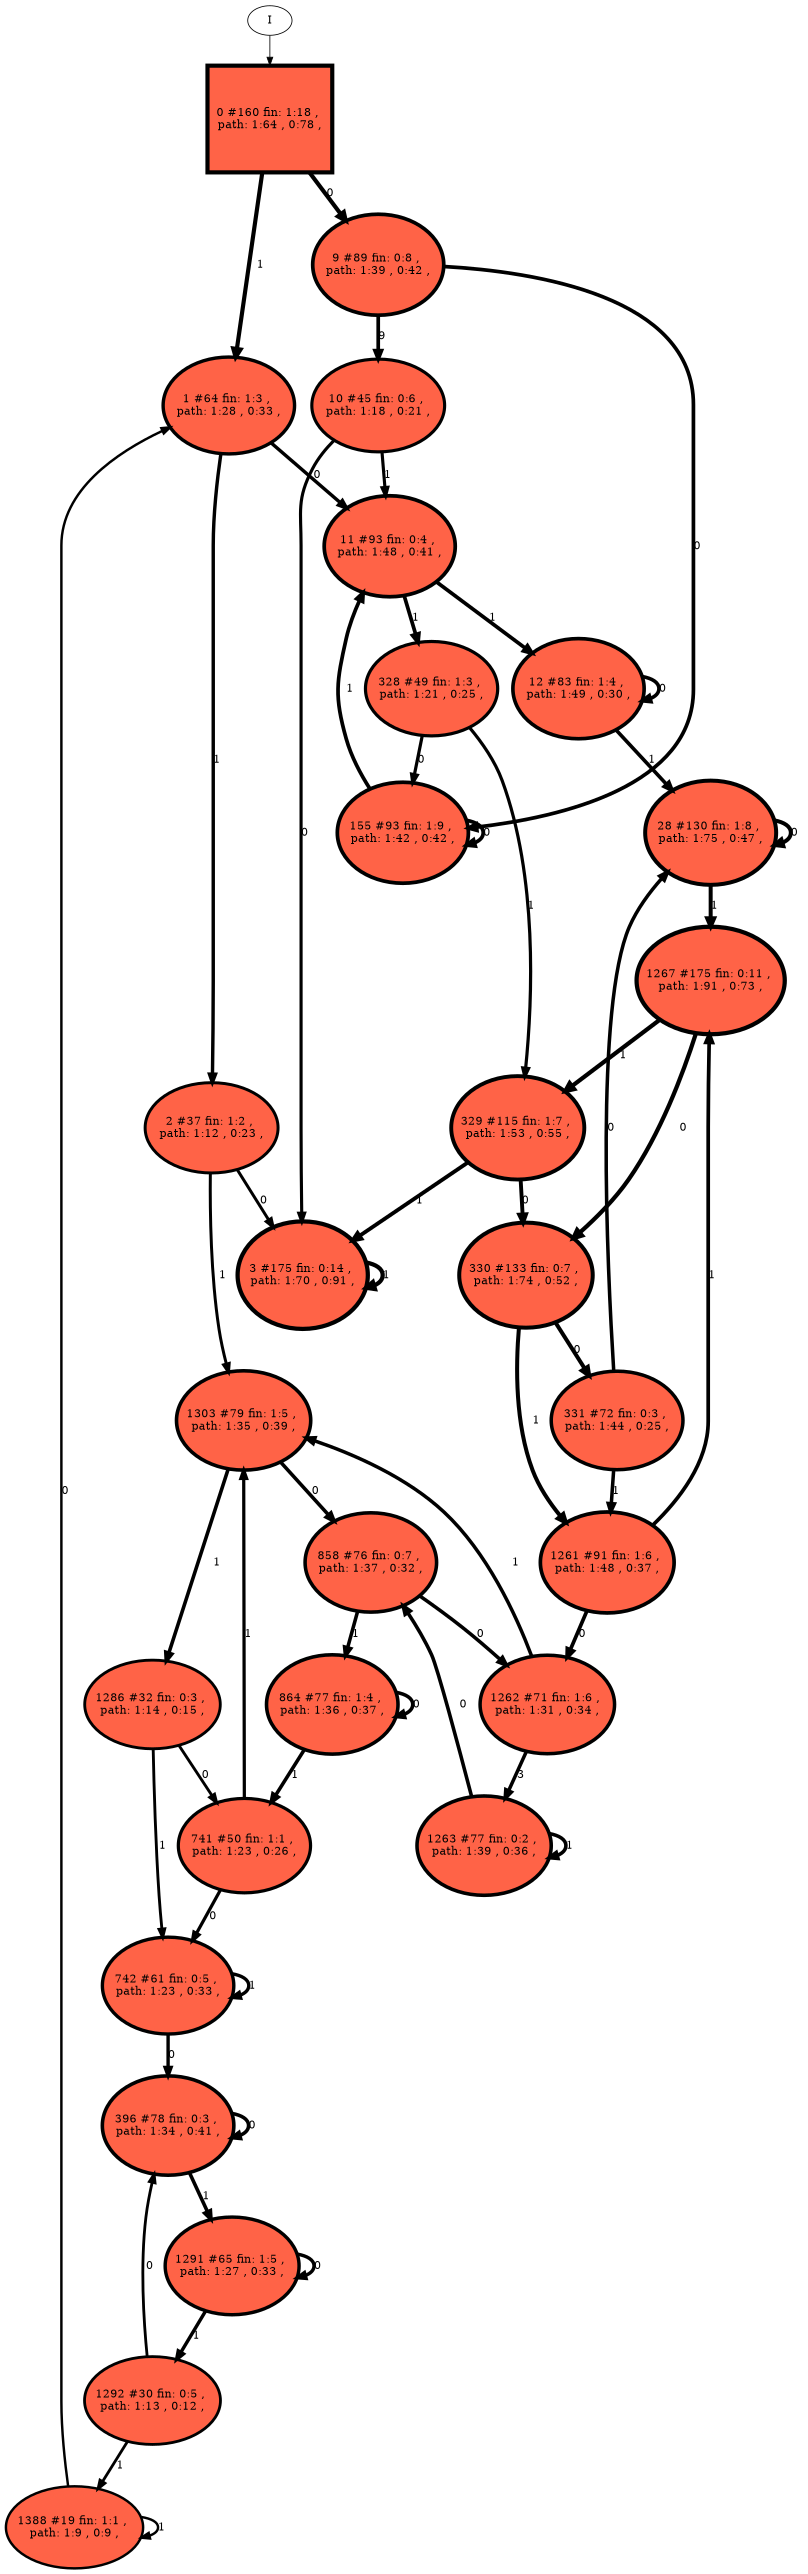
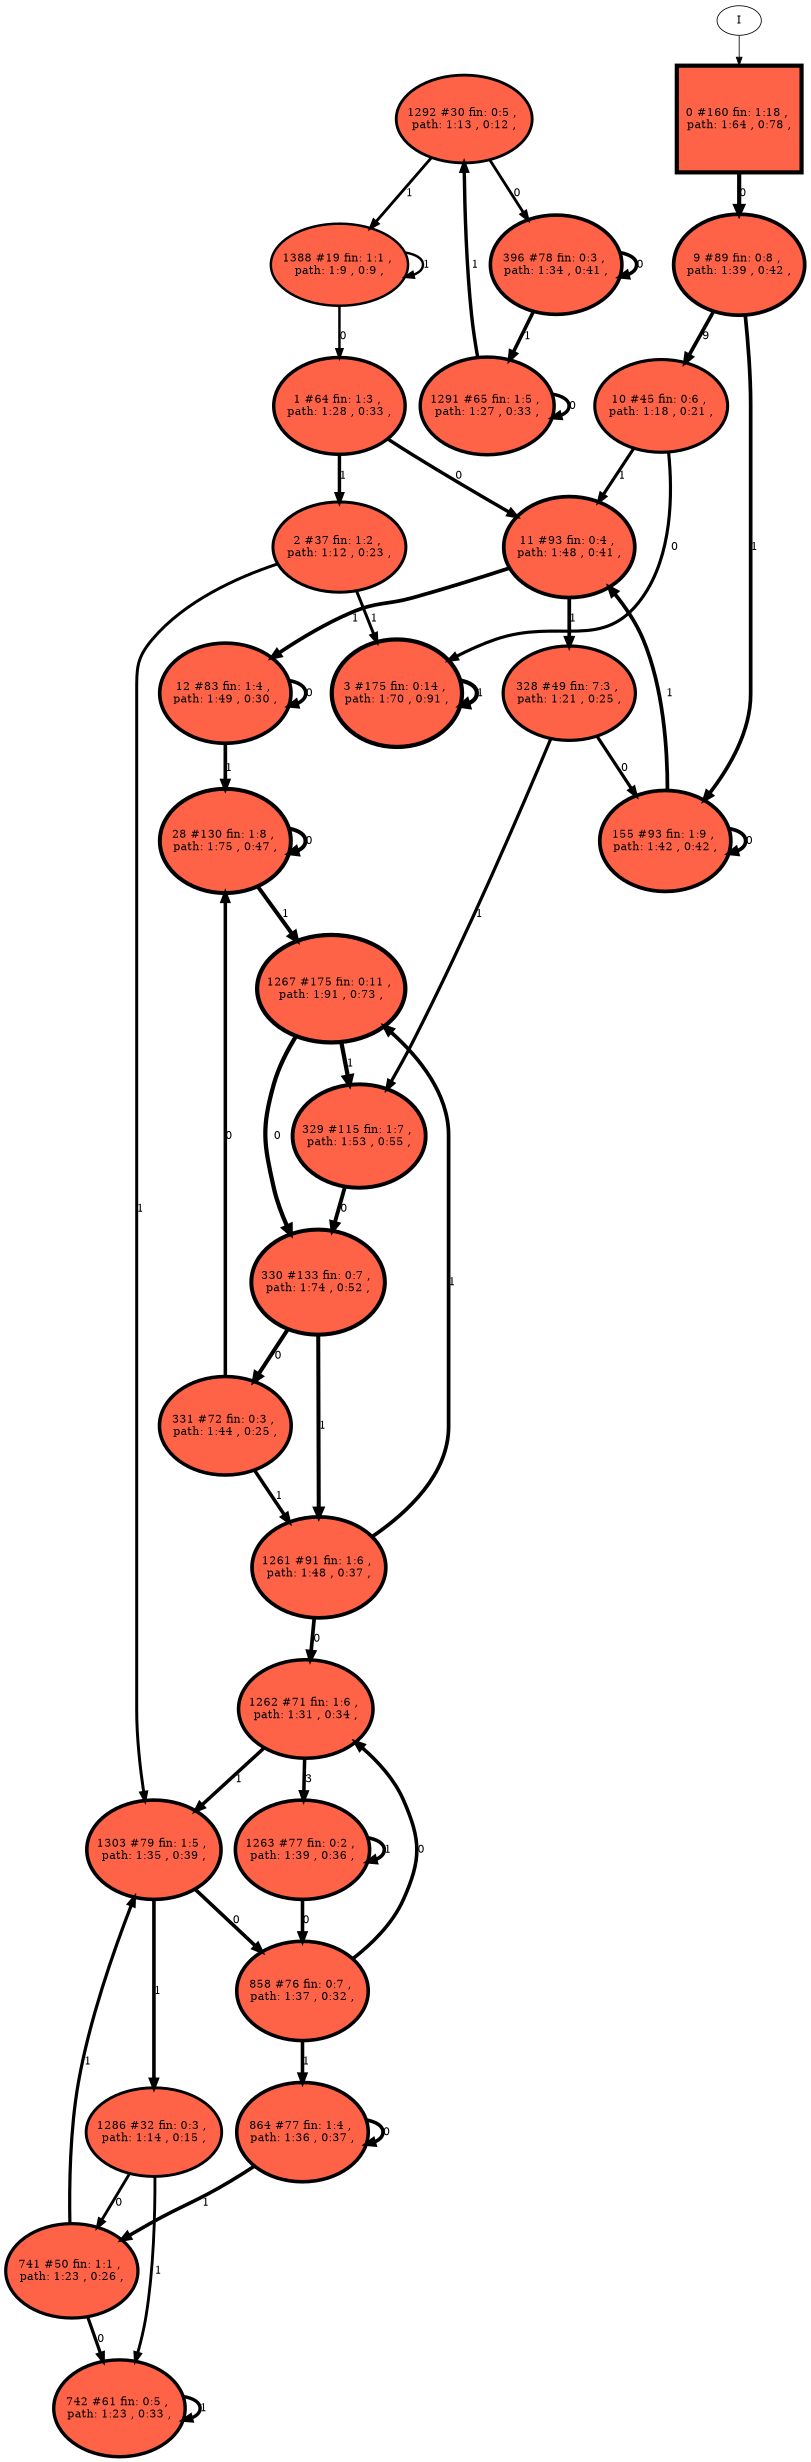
edge "0 #160 fin: 1:18 , path: 1:64 , 0:78 ," -> "1 #64 fin: 1:3 , path: 1:28 , 0:33 ,": removed, label "1"
edge "9 #89 fin: 0:8 , path: 1:39 , 0:42 ," -> "155 #93 fin: 1:9 , path: 1:42 , 0:42 ,": label "0 " -> "1 "
node "328 #49 fin: 1:3 , path: 1:21 , 0:25 ,": label "328 #49 fin: 1:3 , path: 1:21 , 0:25 ," -> "328 #49 fin: 7:3 , path: 1:21 , 0:25 ,"
edge "329 #115 fin: 1:7 , path: 1:53 , 0:55 ," -> "3 #175 fin: 0:14 , path: 1:70 , 0:91 ,": removed, label "1"
edge "2 #37 fin: 1:2 , path: 1:12 , 0:23 ," -> "3 #175 fin: 0:14 , path: 1:70 , 0:91 ,": label "0 " -> "1 "
edge "742 #61 fin: 0:5 , path: 1:23 , 0:33 ," -> "396 #78 fin: 0:3 , path: 1:34 , 0:41 ,": removed, label "0"
